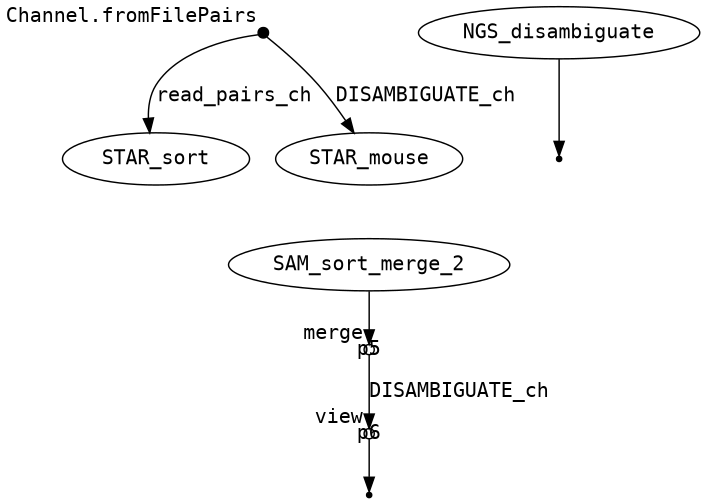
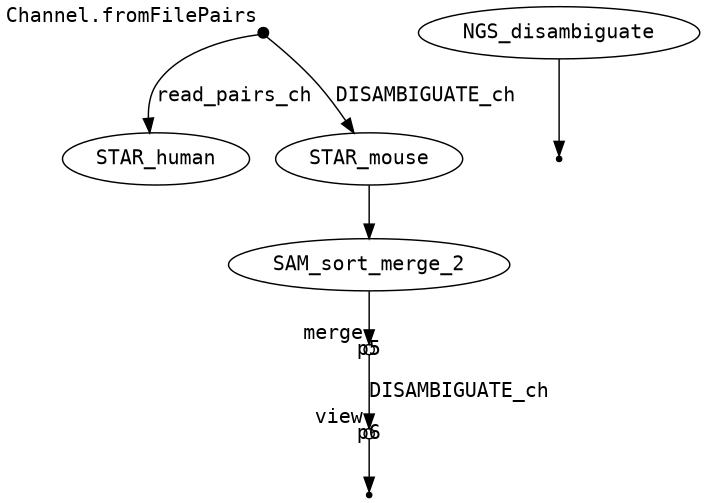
node "STAR_sort": label "STAR_sort" -> "STAR_human"
edge "STAR_mouse" -> "SAM_sort_merge_2": added
